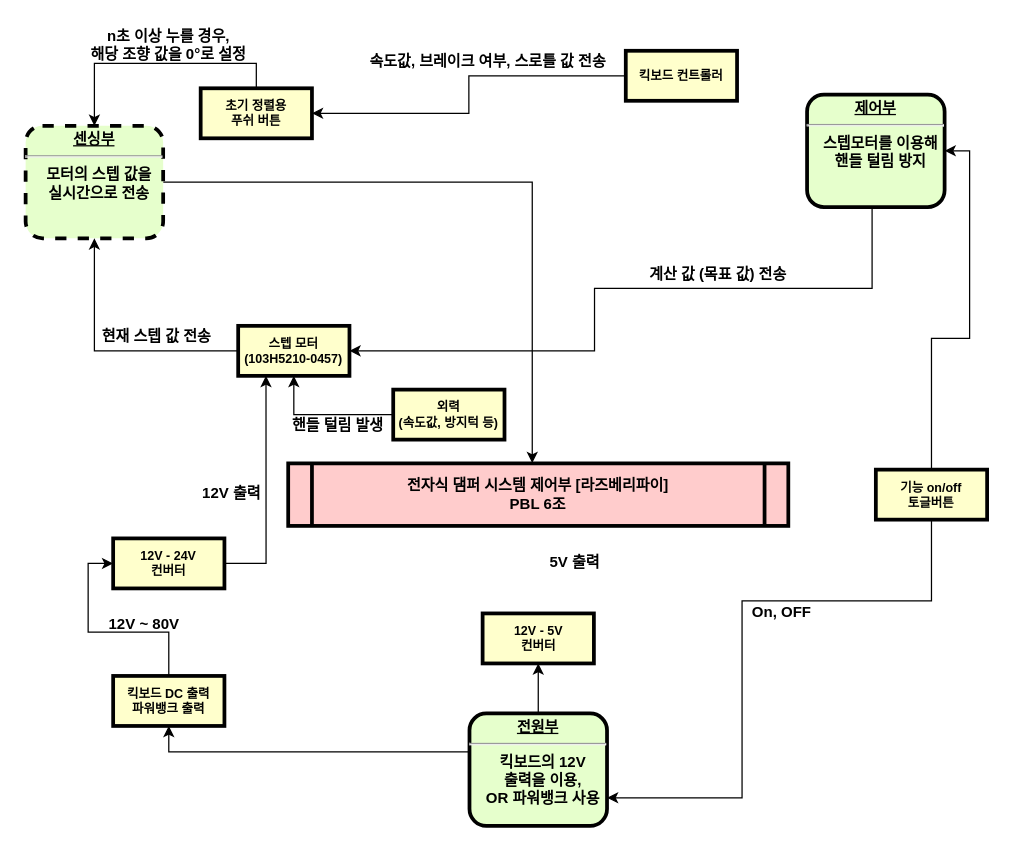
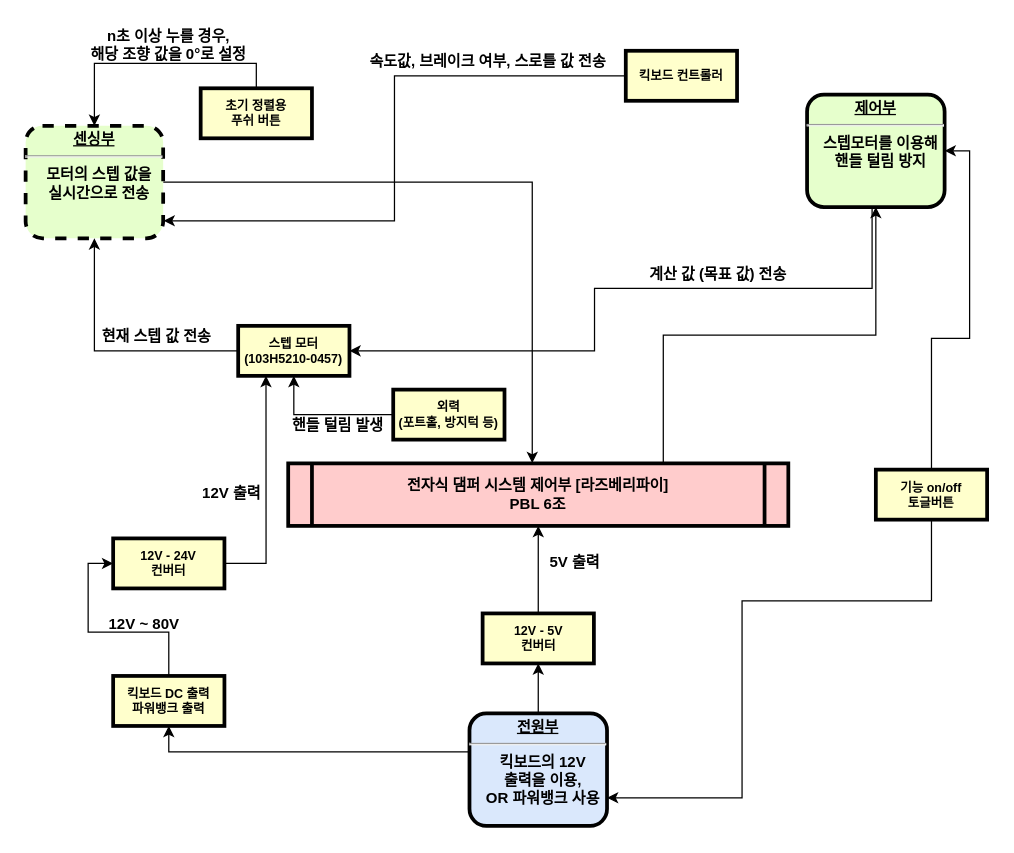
edge "킥보드 컨트롤러" -> "초기 정렬용 푸쉬 버튼": now "킥보드 컨트롤러" -> "센싱부 모터의 스텝 값을 실시간으로 전송"
edge "전자식 댐퍼 시스템 제어부 [라즈베리파이] PBL 6조" -> "제어부 스텝모터를 이용해 핸들 털림 방지": added
node "외력 (속도값, 방지턱 등)": label "외력 (속도값, 방지턱 등)" -> "외력 (포트홀, 방지턱 등)"
edge "12V - 5V 컨버터" -> "전자식 댐퍼 시스템 제어부 [라즈베리파이] PBL 6조": added
node "On, OFF": removed
node "전원부 킥보드의 12V 출력을 이용, OR 파워뱅크 사용": fillcolor #e6ffcc -> #dae8fc
